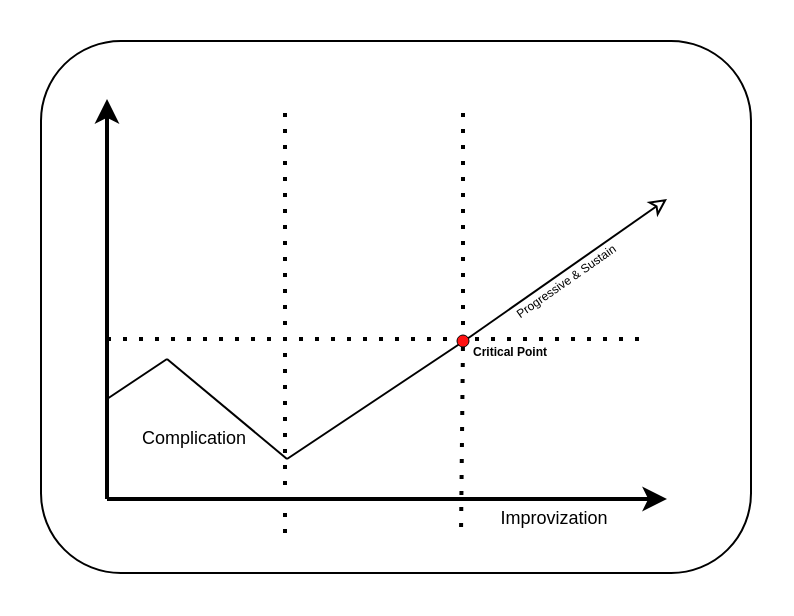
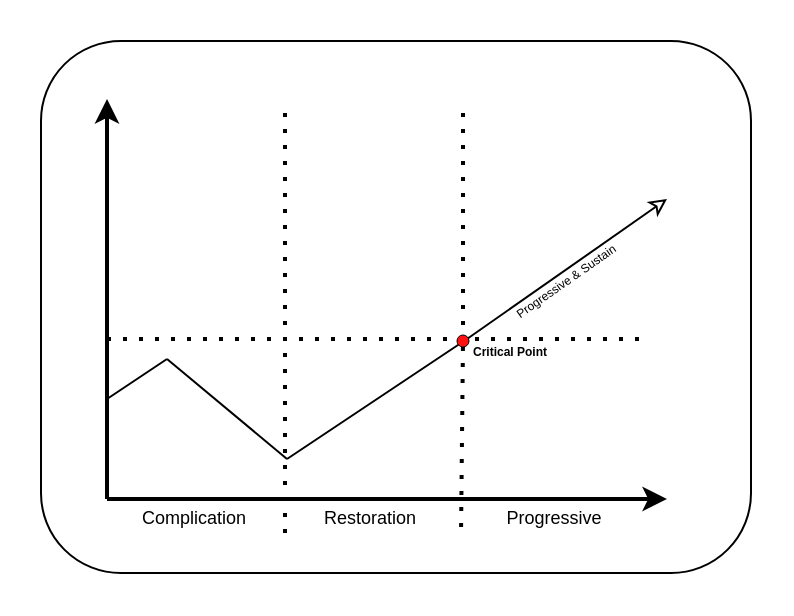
node "Complication": moved (195, 437) -> (195, 517)
node "Restoration": added
node "Improvization": label "Improvization" -> "Progressive"
